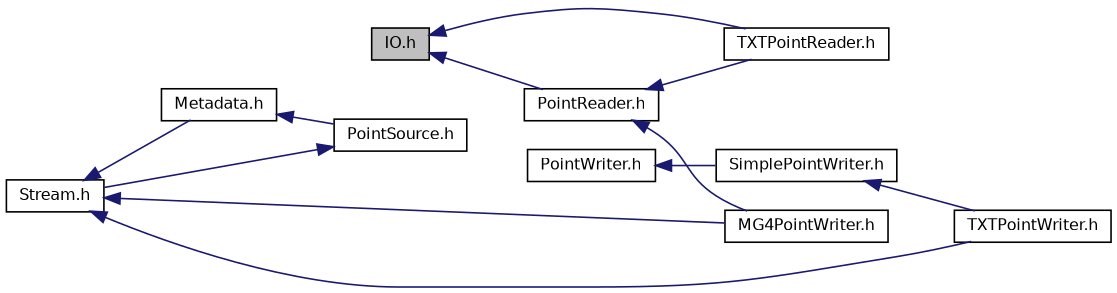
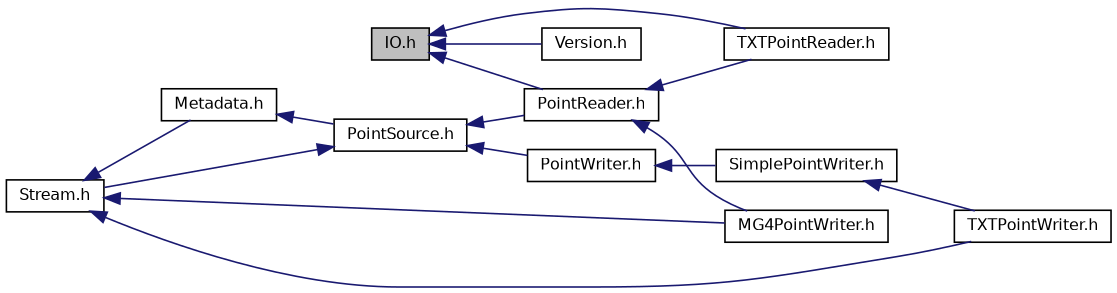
node "Version.h": added
edge "PointReader.h" -> "PointSource.h": added
edge "PointWriter.h" -> "PointSource.h": added
